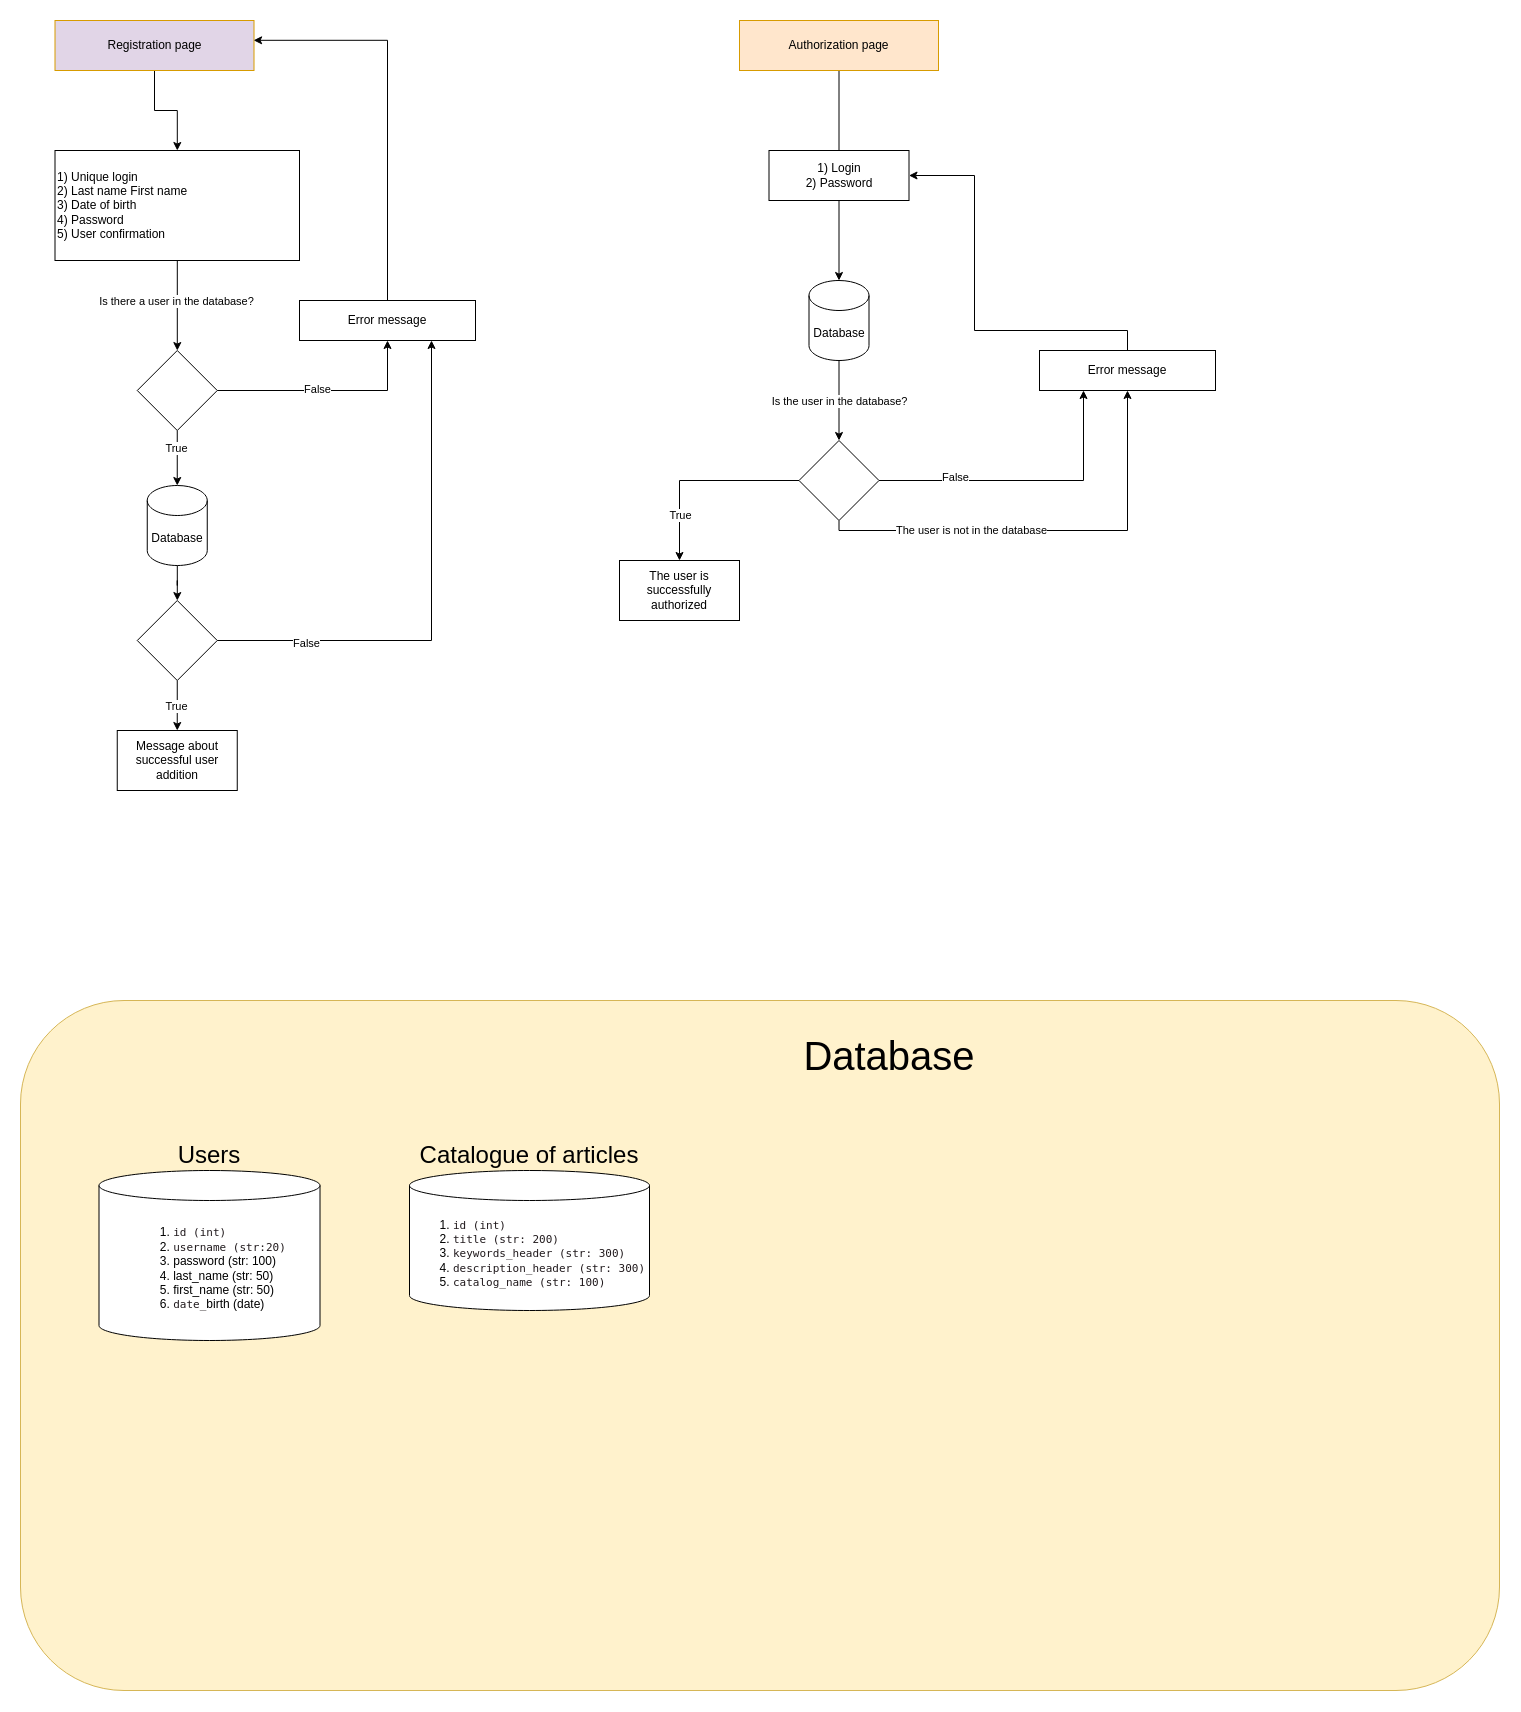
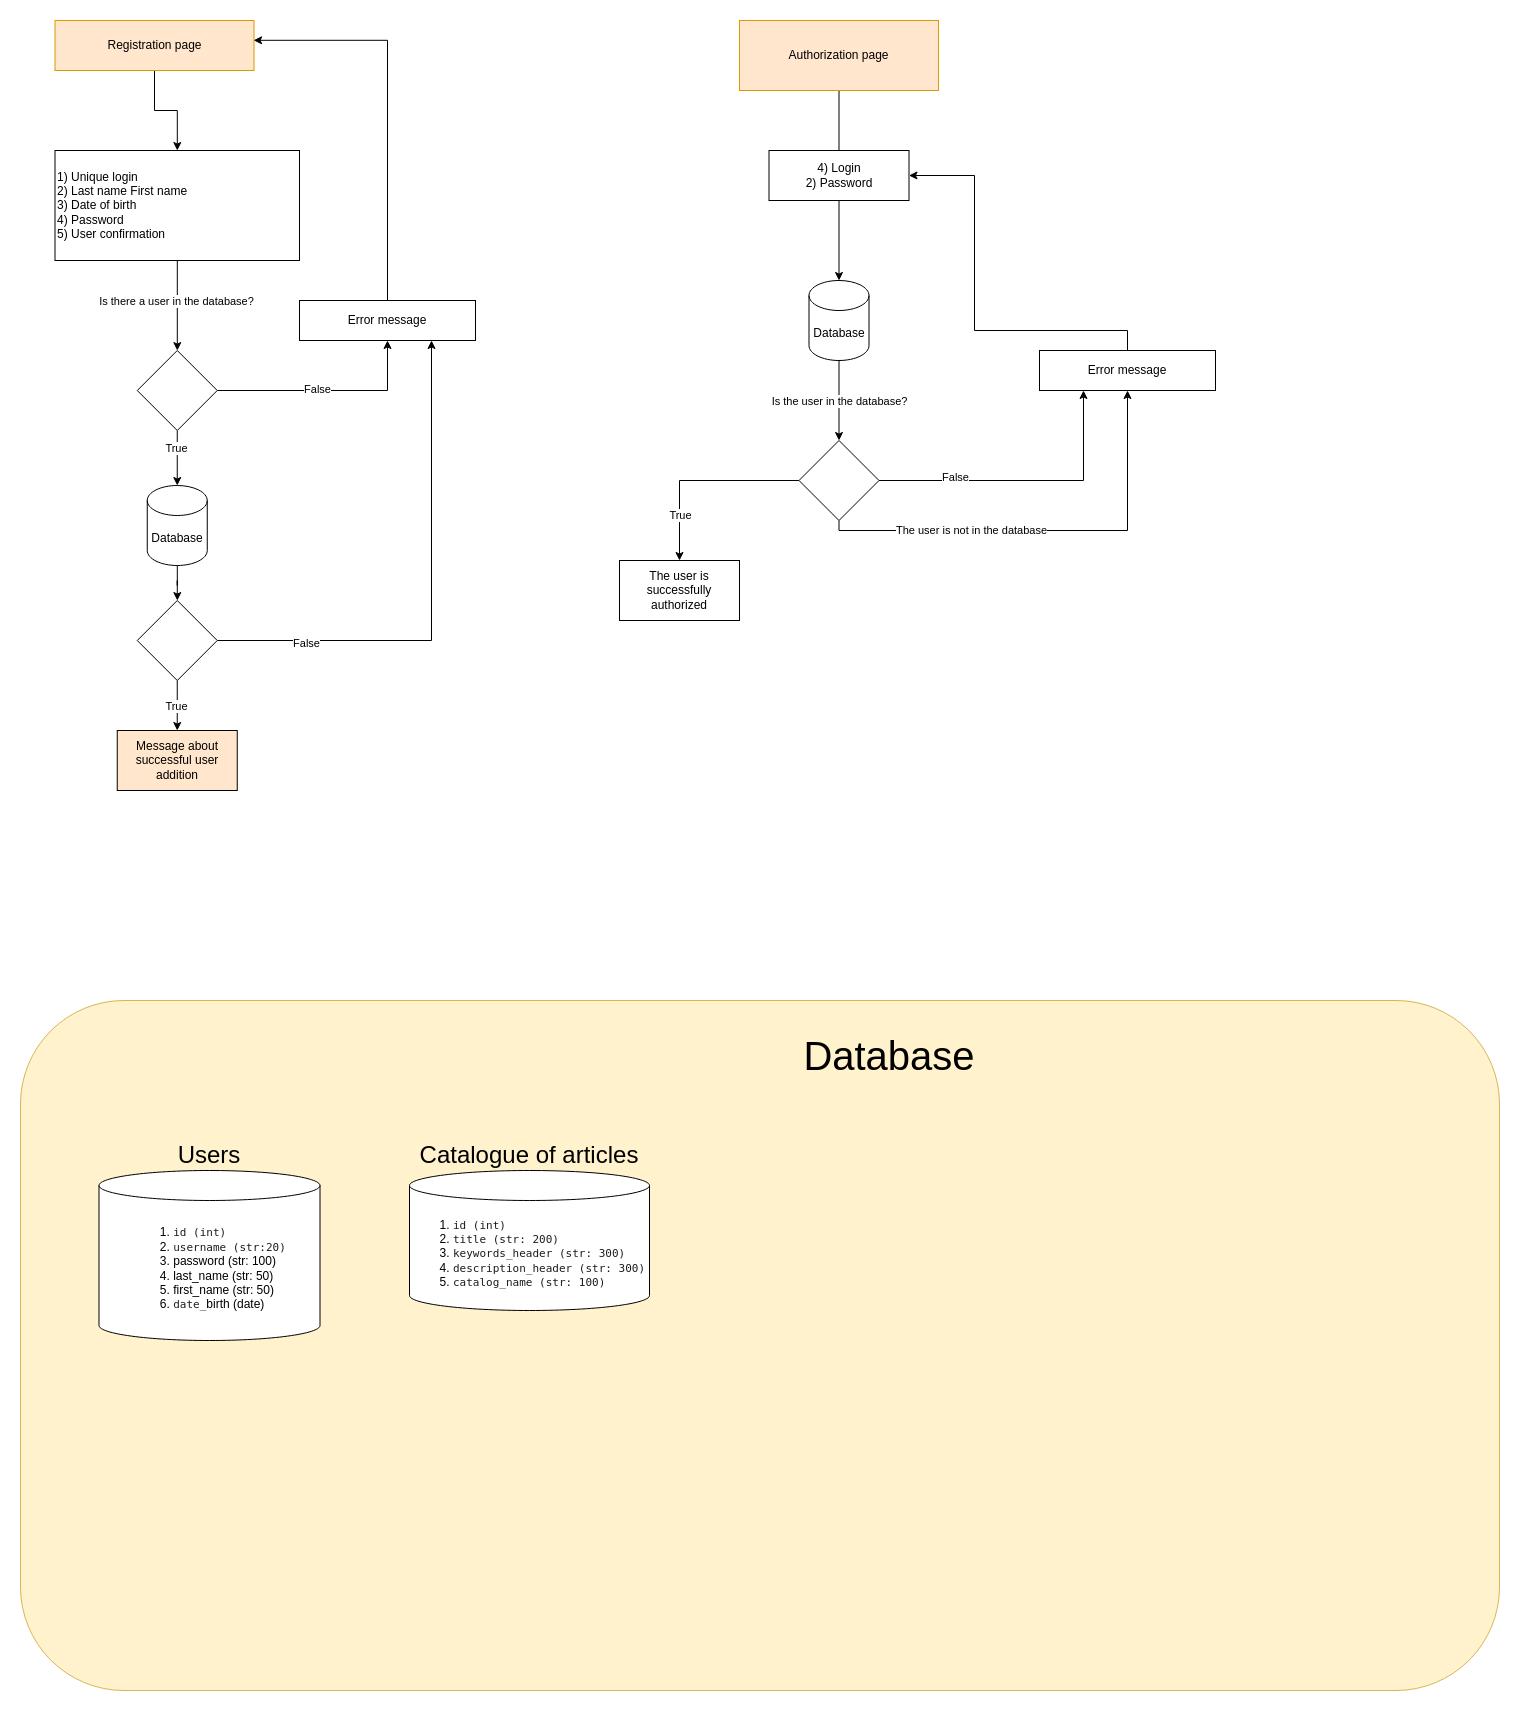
node "Registration page": fillcolor #e1d5e7 -> #ffe6cc
node "Authorization page": size 199x50 -> 199x70
node "1) Login 2) Password": label "1) Login 2) Password" -> "4) Login 2) Password"
node "Message about successful user addition": fillcolor #ffffff -> #ffe6cc
